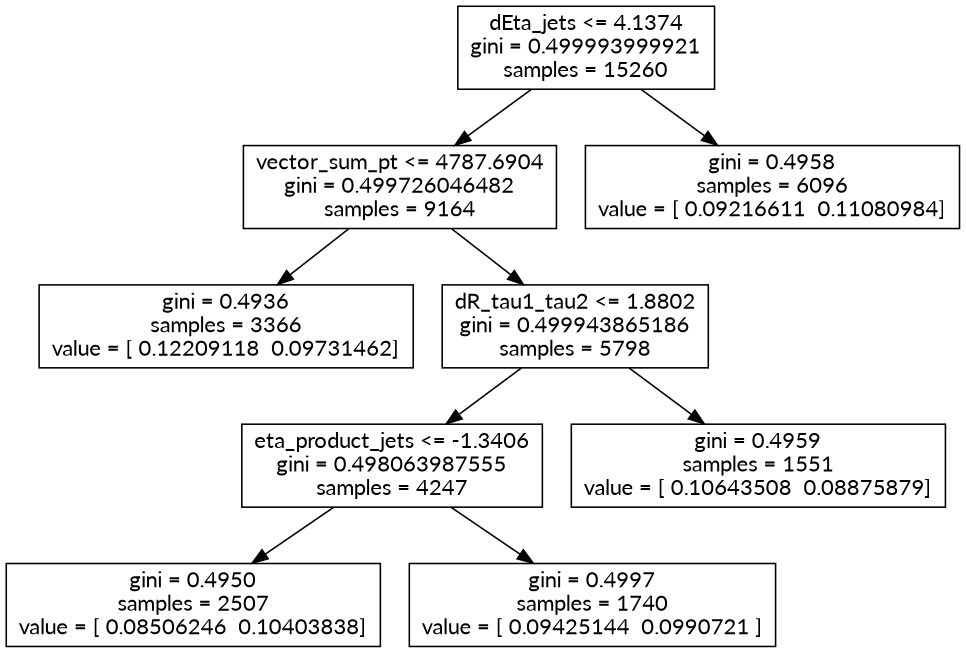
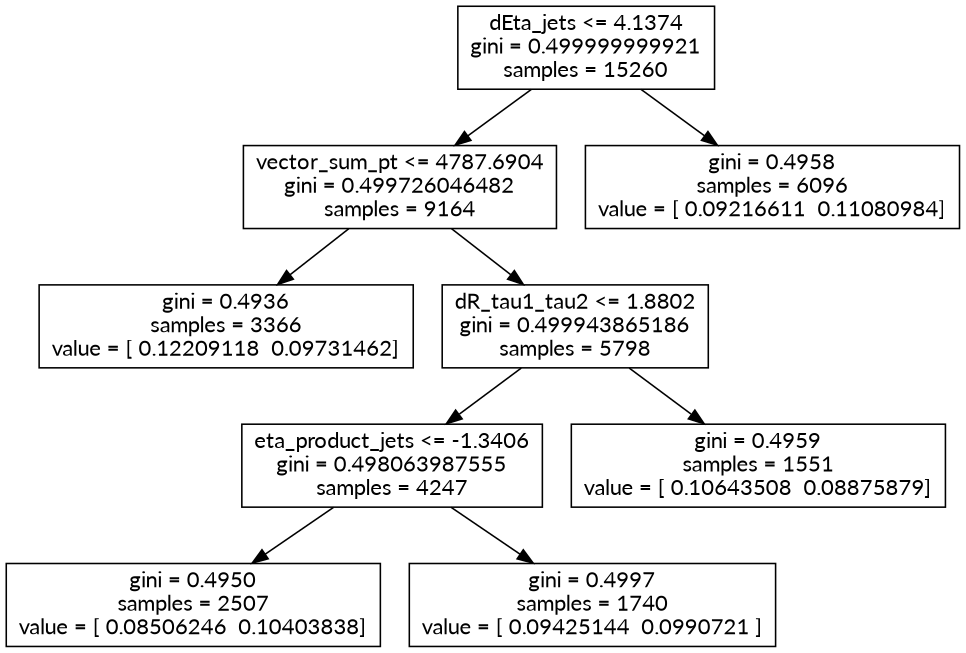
node "dEta_jets <= 4.1374 gini = 0.499993999921 samples = 15260": label "dEta_jets <= 4.1374 gini = 0.499993999921 samples = 15260" -> "dEta_jets <= 4.1374 gini = 0.499999999921 samples = 15260"
